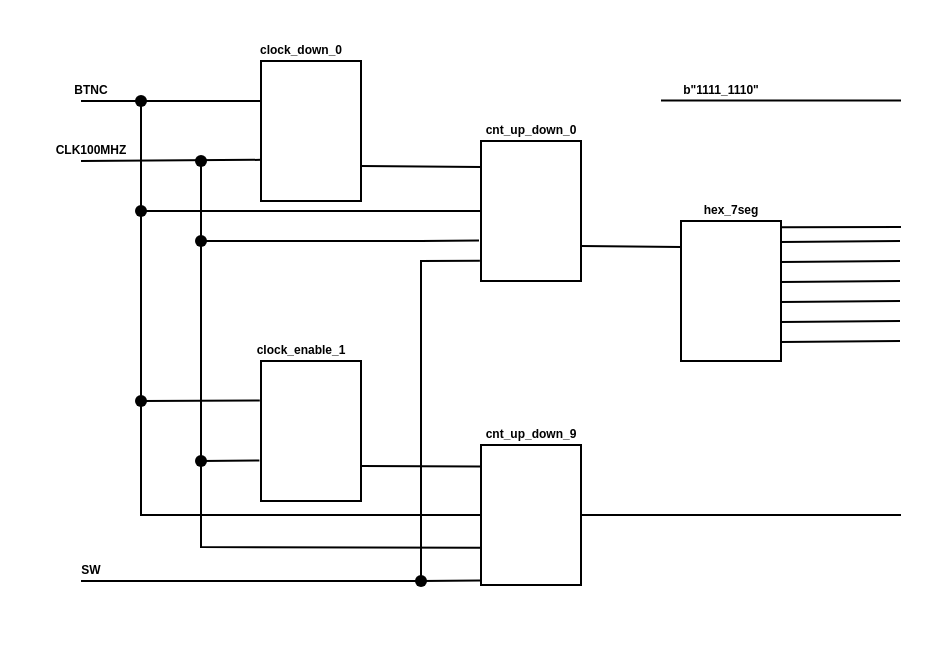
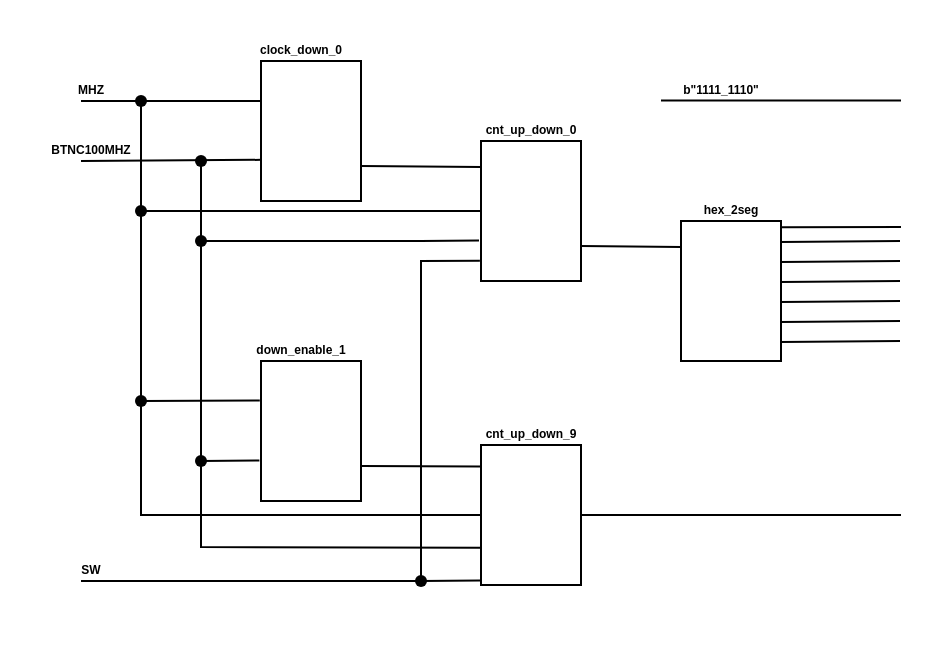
node "BTNC": label "BTNC" -> "MHZ"
node "CLK100MHZ": label "CLK100MHZ" -> "BTNC100MHZ"
node "hex_7seg": label "hex_7seg" -> "hex_2seg"
node "clock_enable_1": label "clock_enable_1" -> "down_enable_1"
